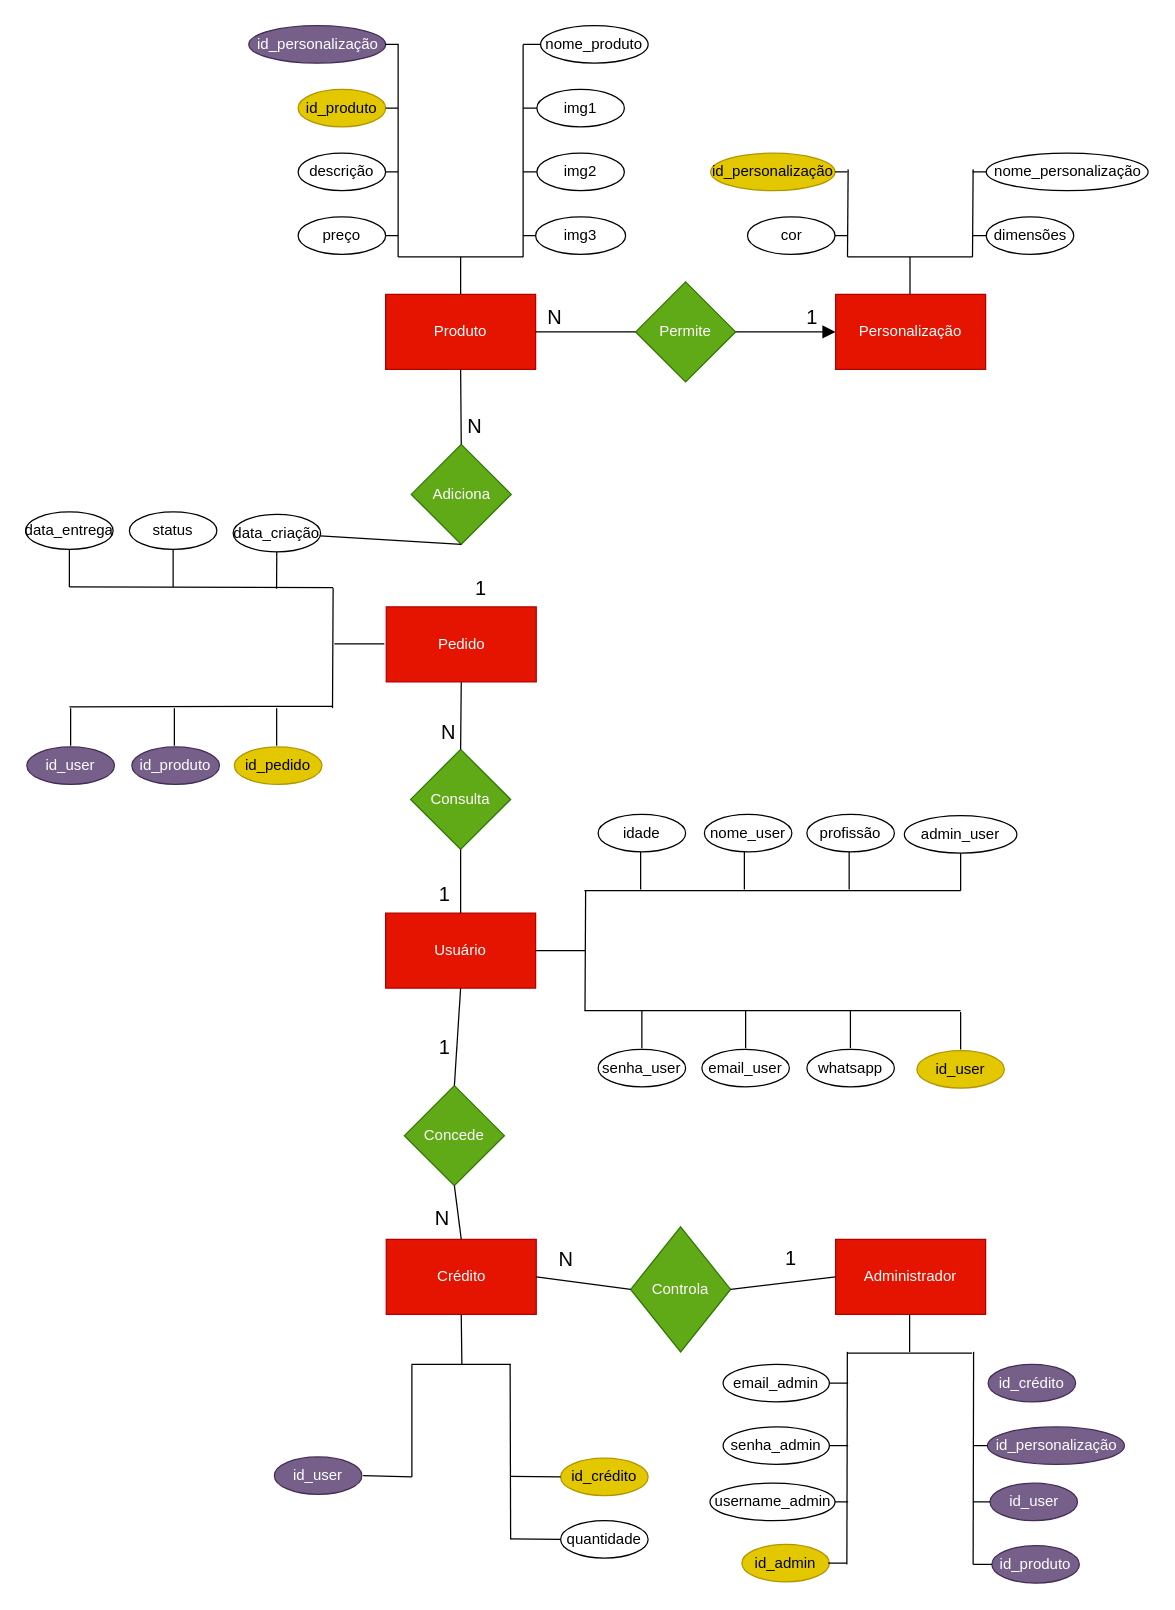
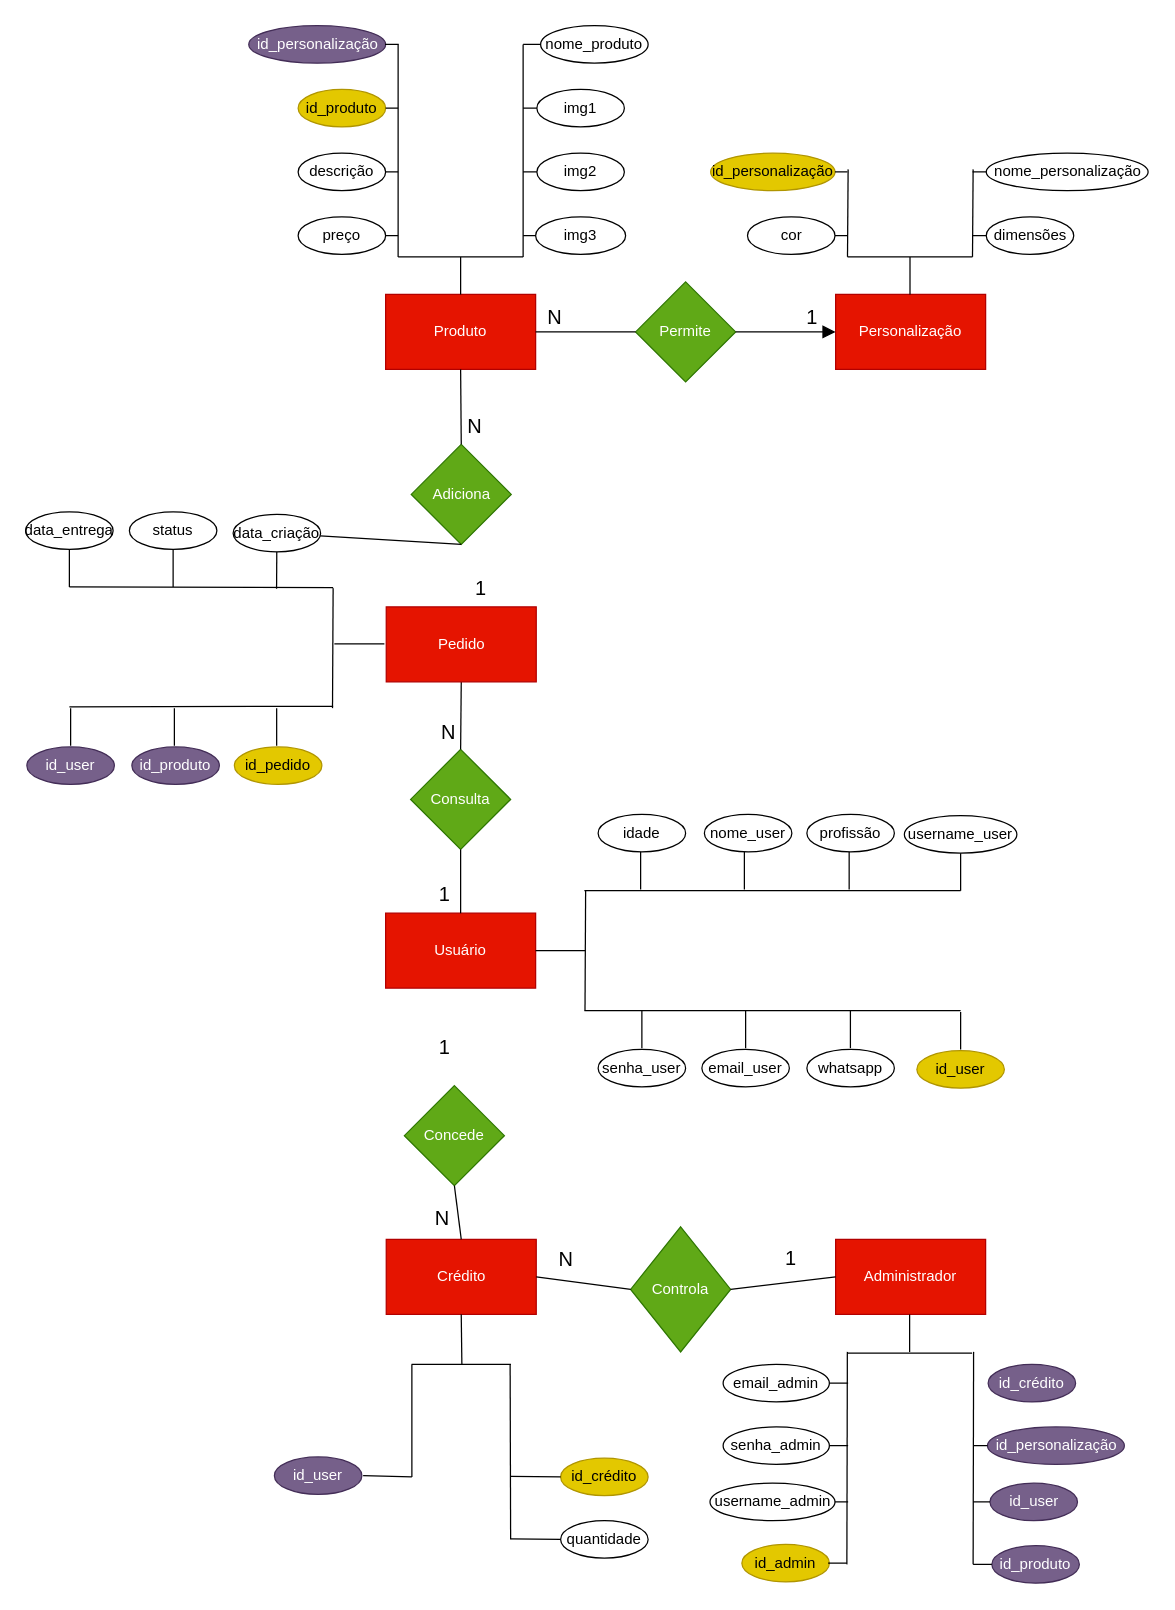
node "admin_user": label "admin_user" -> "username_user"
edge "Usuário" -- "Concede": removed
